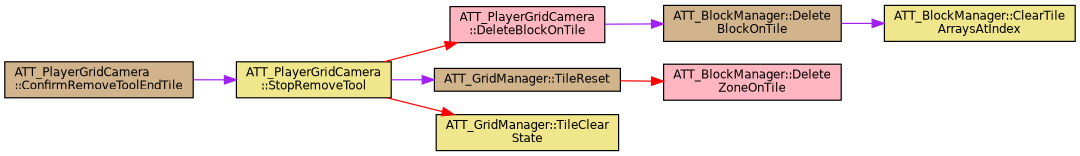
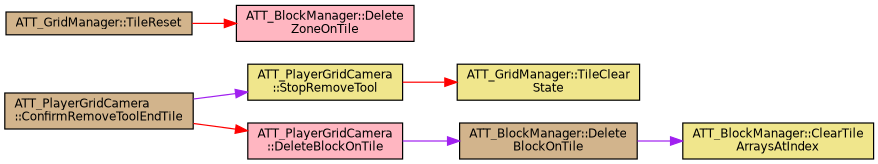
edge "ATT_PlayerGridCamera ::StopRemoveTool" -> "ATT_PlayerGridCamera ::DeleteBlockOnTile": now "ATT_PlayerGridCamera ::ConfirmRemoveToolEndTile" -> "ATT_PlayerGridCamera ::DeleteBlockOnTile"
edge "ATT_PlayerGridCamera ::StopRemoveTool" -> "ATT_GridManager::TileReset": removed
